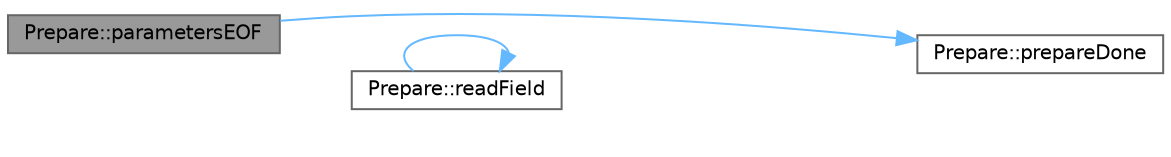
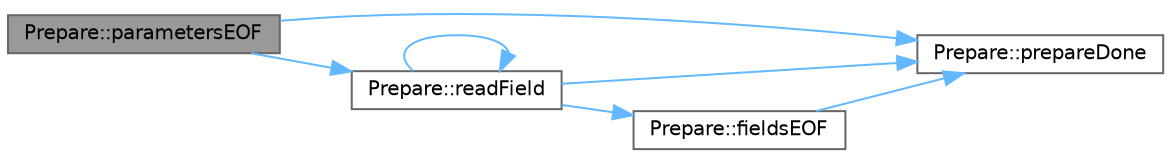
edge "Prepare::parametersEOF" -> "Prepare::readField": added
edge "Prepare::readField" -> "Prepare::prepareDone": added
node "Prepare::fieldsEOF": added
